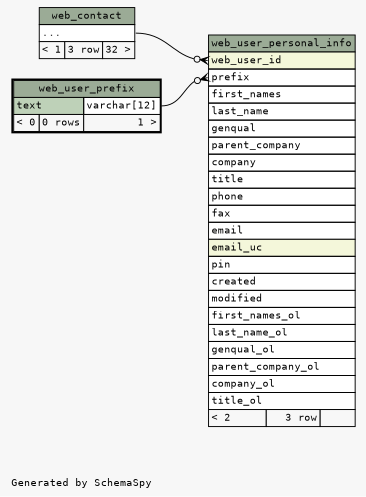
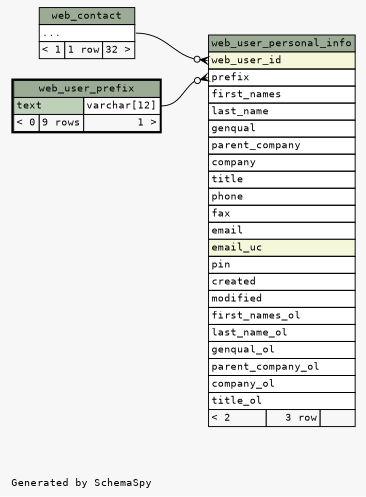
node "web_contact": text "3 row" -> "1 row"
node "web_user_prefix": text "0 rows" -> "9 rows"
